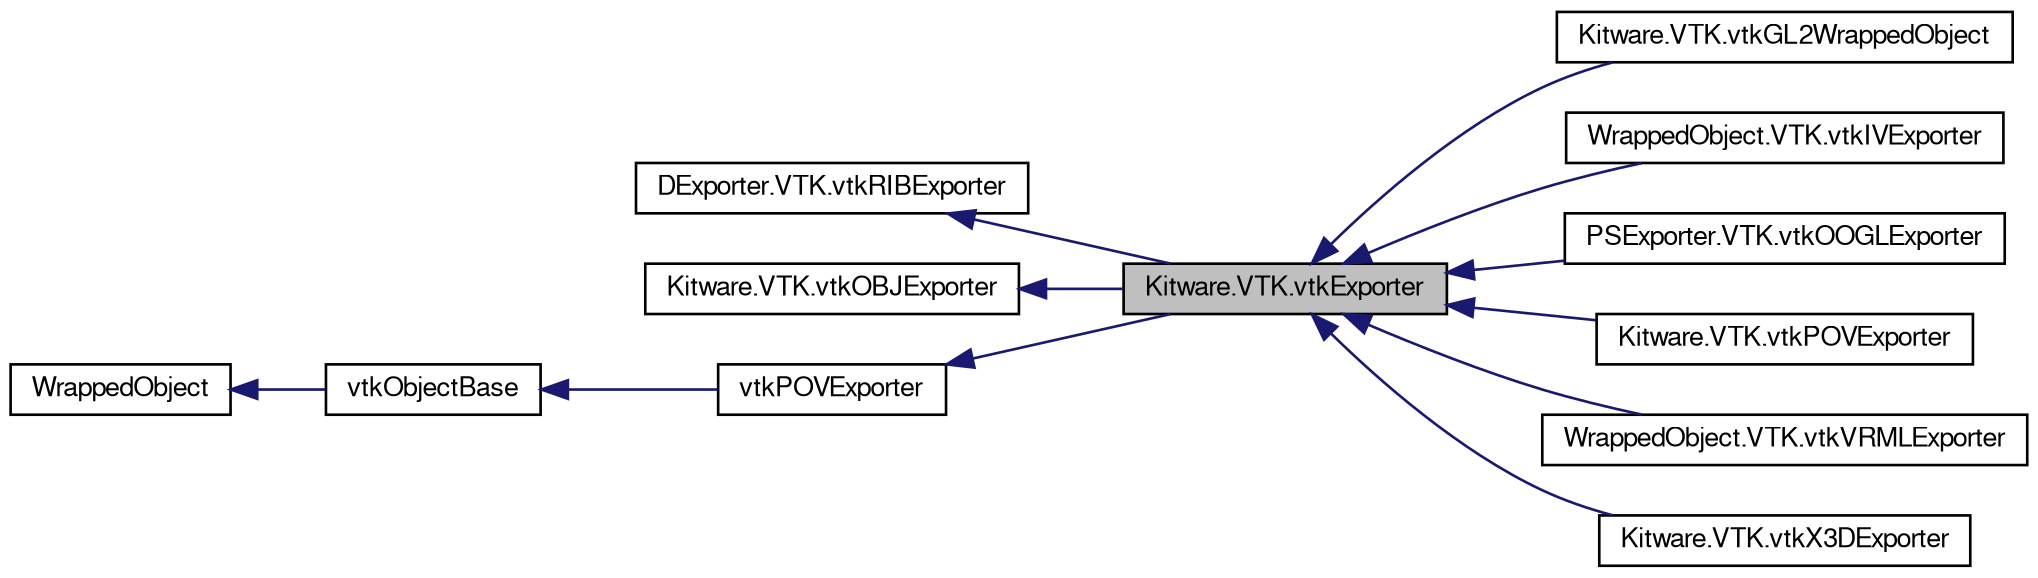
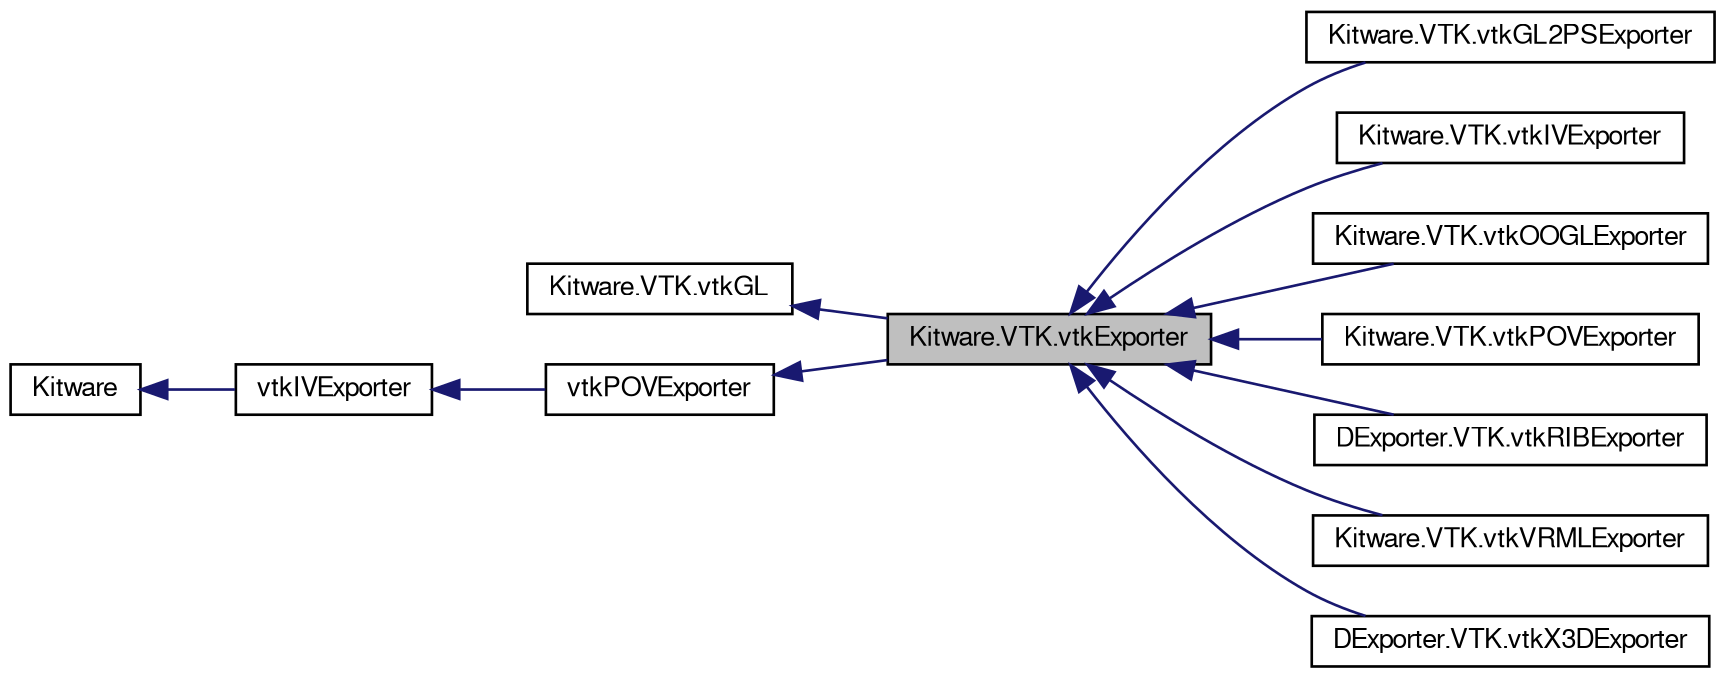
node "Kitware.VTK.vtkGL2WrappedObject": label "Kitware.VTK.vtkGL2WrappedObject" -> "Kitware.VTK.vtkGL2PSExporter"
node "WrappedObject.VTK.vtkIVExporter": label "WrappedObject.VTK.vtkIVExporter" -> "Kitware.VTK.vtkIVExporter"
node "PSExporter.VTK.vtkOOGLExporter": label "PSExporter.VTK.vtkOOGLExporter" -> "Kitware.VTK.vtkOOGLExporter"
edge "Kitware.VTK.vtkExporter" -> "DExporter.VTK.vtkRIBExporter": reversed
node "Kitware.VTK.vtkOBJExporter": label "Kitware.VTK.vtkOBJExporter" -> "Kitware.VTK.vtkGL"
node "WrappedObject": label "WrappedObject" -> "Kitware"
node "vtkObjectBase": label "vtkObjectBase" -> "vtkIVExporter"
node "WrappedObject.VTK.vtkVRMLExporter": label "WrappedObject.VTK.vtkVRMLExporter" -> "Kitware.VTK.vtkVRMLExporter"
node "Kitware.VTK.vtkX3DExporter": label "Kitware.VTK.vtkX3DExporter" -> "DExporter.VTK.vtkX3DExporter"
